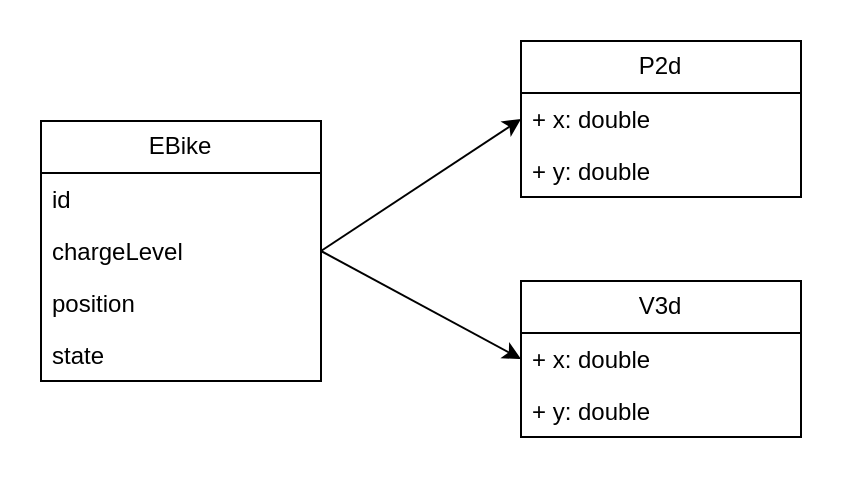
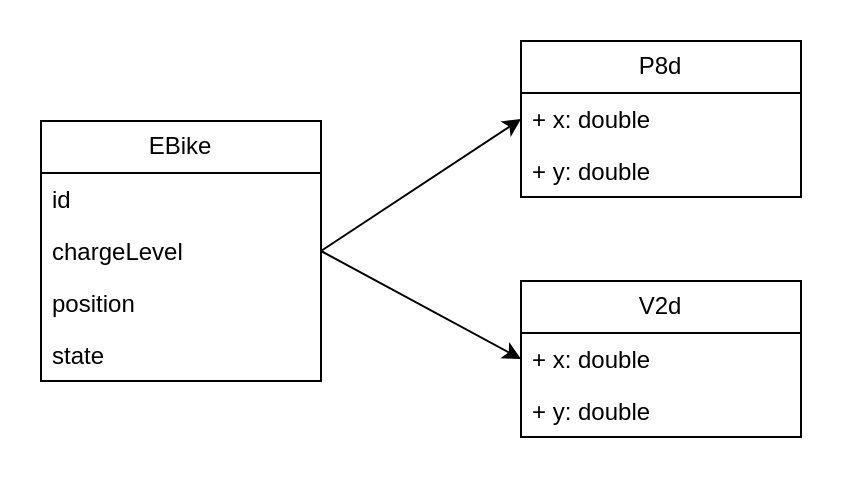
node "P2d": label "P2d" -> "P8d"
node "V3d": label "V3d" -> "V2d"
